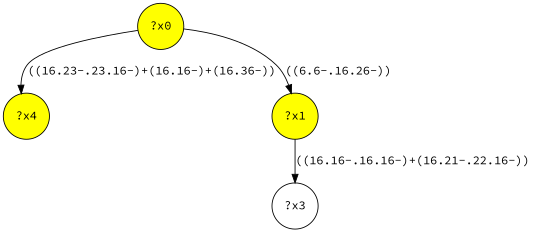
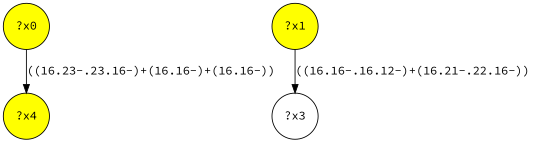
edge "?x0" -> "?x1": removed, label "((6.6-.16.26-))"
edge "?x0" -> "?x4": label "((16.23-.23.16-)+(16.16-)+(16.36-))" -> "((16.23-.23.16-)+(16.16-)+(16.16-))"
edge "?x1" -> "?x3": label "((16.16-.16.16-)+(16.21-.22.16-))" -> "((16.16-.16.12-)+(16.21-.22.16-))"
